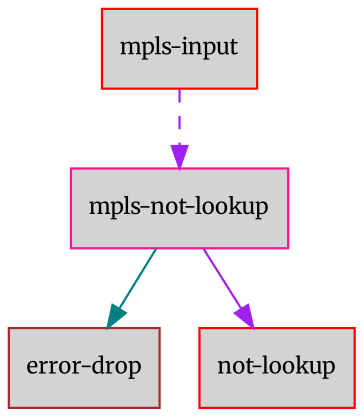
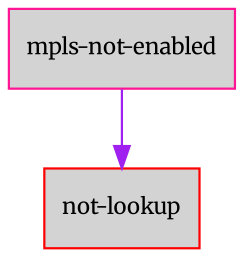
node "mpls-input": removed
node "mpls-not-lookup": label "mpls-not-lookup" -> "mpls-not-enabled"
node "error-drop": removed
